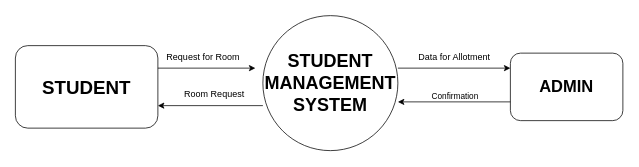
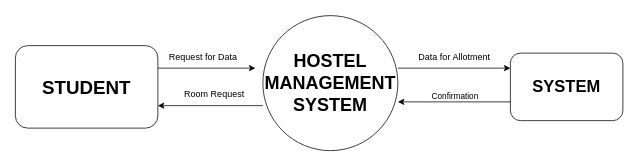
node "Request for Room": label "Request for Room" -> "Request for Data"
node "STUDENT MANAGEMENT SYSTEM": label "STUDENT MANAGEMENT SYSTEM" -> "HOSTEL MANAGEMENT SYSTEM"
node "ADMIN": label "ADMIN" -> "SYSTEM"
